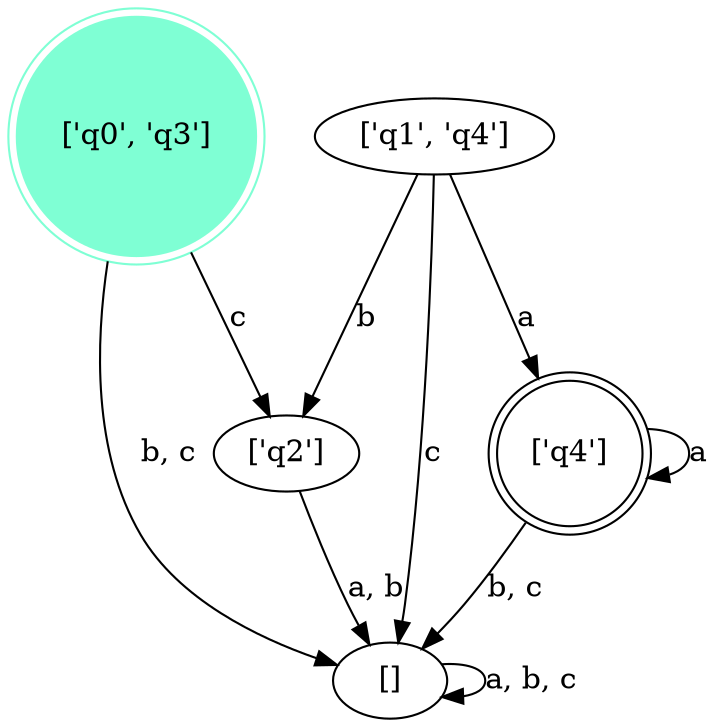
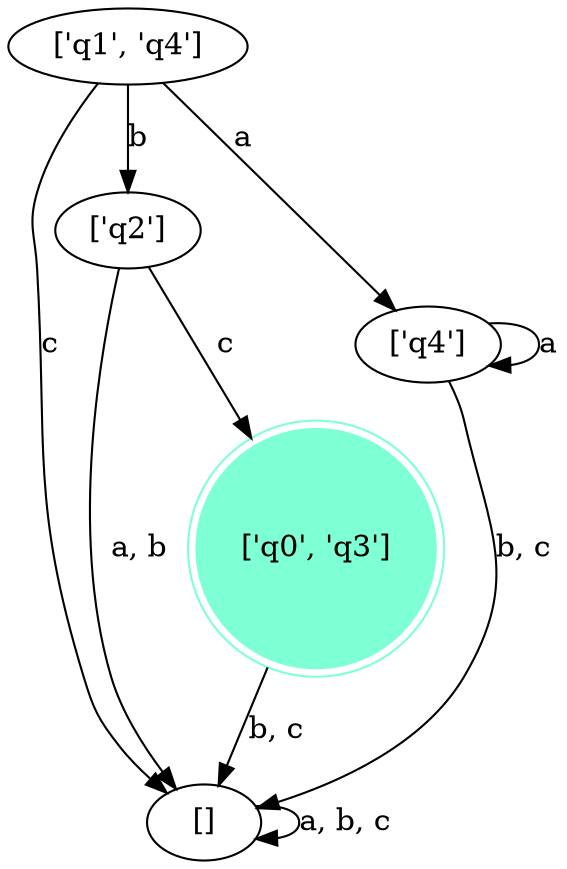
edge "['q0', 'q3']" -> "['q2']": reversed
node "['q4']": shape doublecircle -> ellipse
